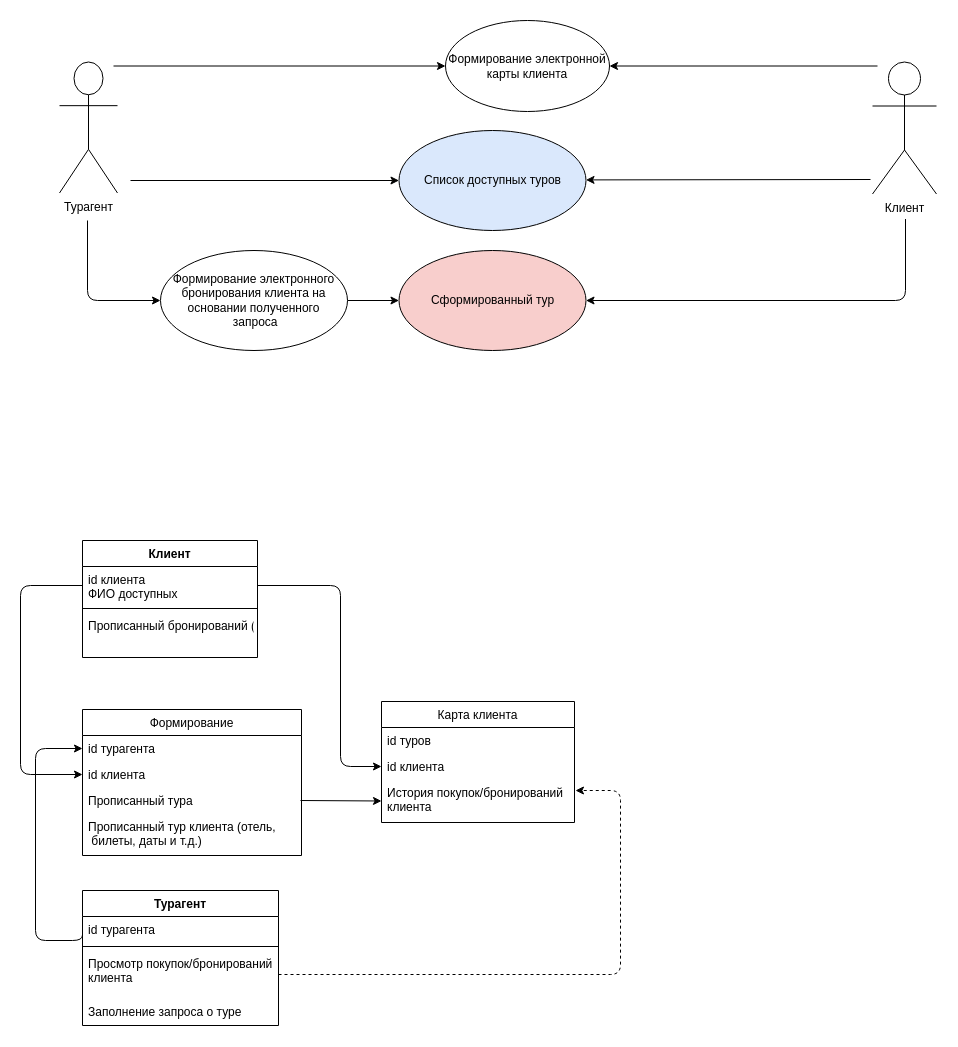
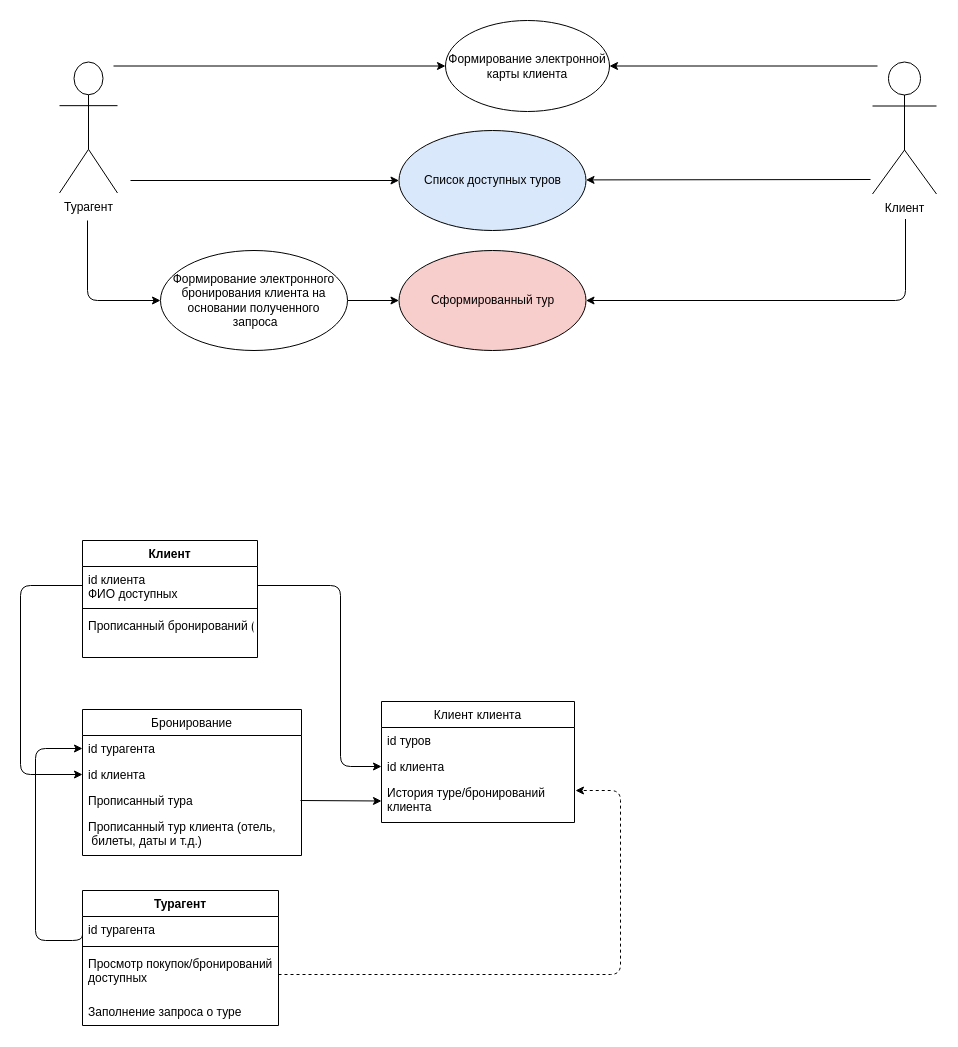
node "Карта клиента": label "Карта клиента" -> "Клиент клиента"
node "Формирование": label "Формирование" -> "Бронирование"
node "История покупок/бронирований клиента": label "История покупок/бронирований клиента" -> "История туре/бронирований клиента"
node "Просмотр покупок/бронирований клиента": label "Просмотр покупок/бронирований клиента" -> "Просмотр покупок/бронирований доступных"
